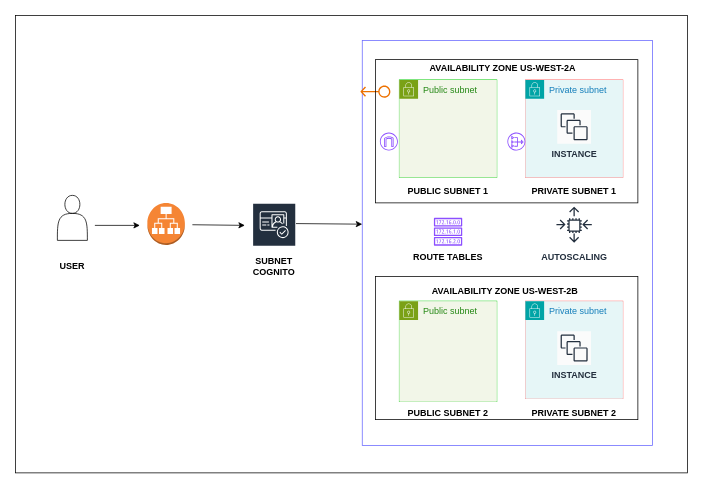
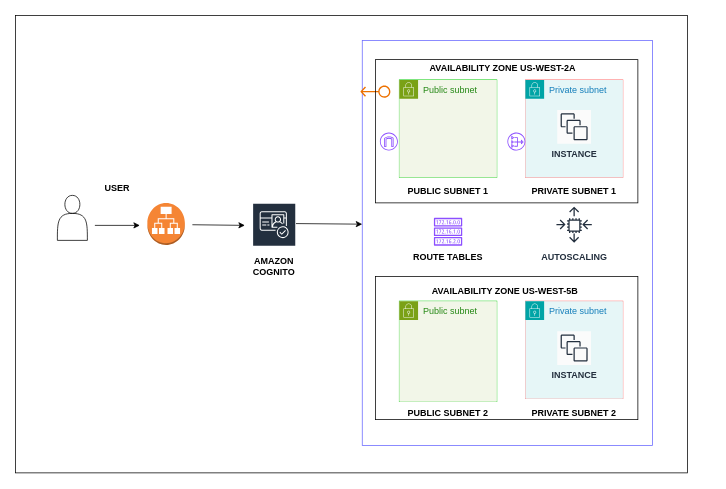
node "USER": moved (72, 267) -> (117, 188)
node "SUBNET COGNITO": label "SUBNET COGNITO" -> "AMAZON COGNITO"
node "AVAILABILITY ZONE US-WEST-2B": label "AVAILABILITY ZONE US-WEST-2B" -> "AVAILABILITY ZONE US-WEST-5B"
